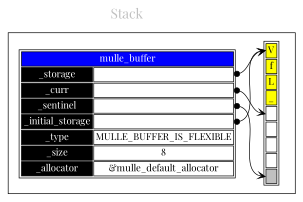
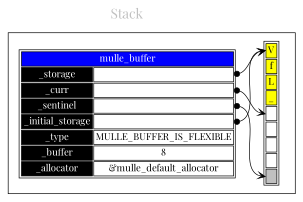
node "mulle_buffer": text "_size" -> "_buffer"
